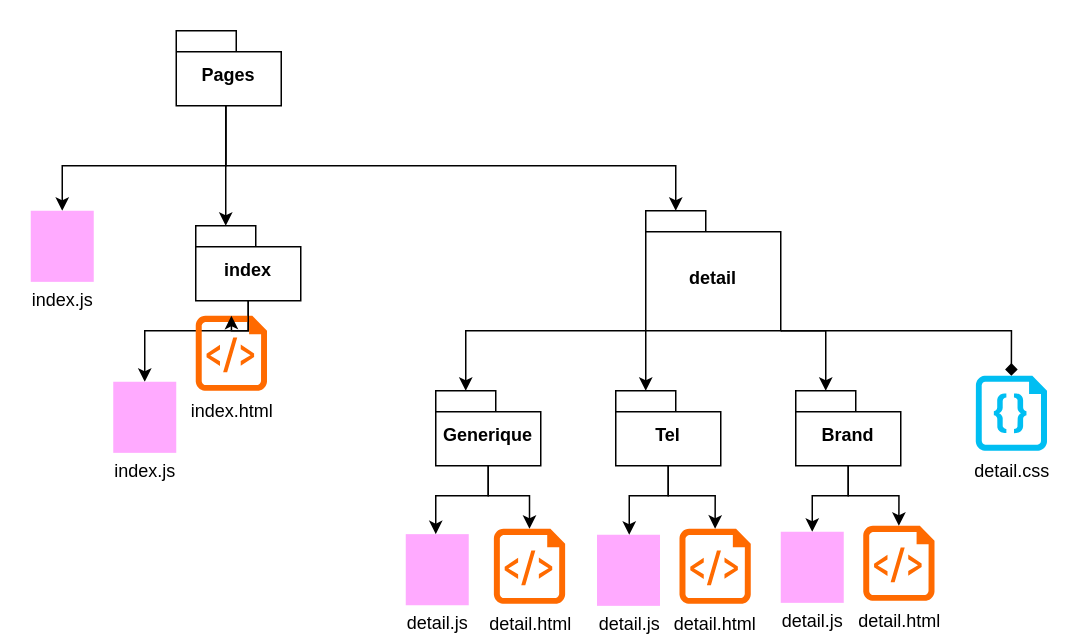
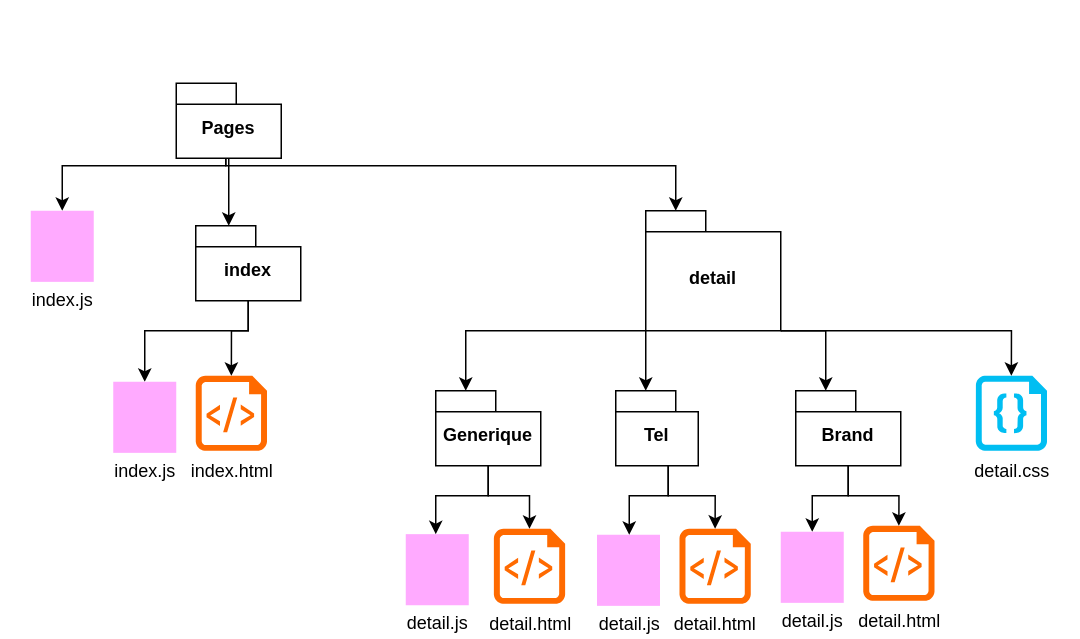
node "Pages": moved (229, 68) -> (229, 121)
node "index.html": moved (231, 353) -> (231, 413)
edge "detail" -> "detail.css": arrowhead diamond -> classic
node "Tel": size 105x75 -> 83x75
